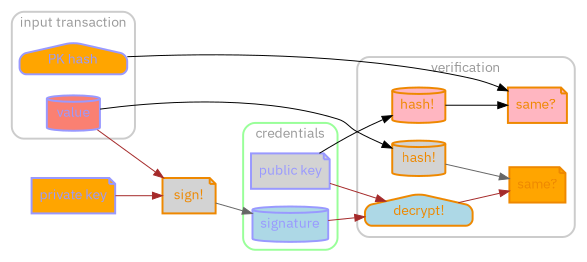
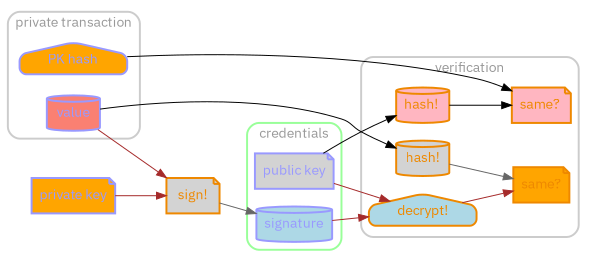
cluster "input transaction": label "input transaction" -> "private transaction"
